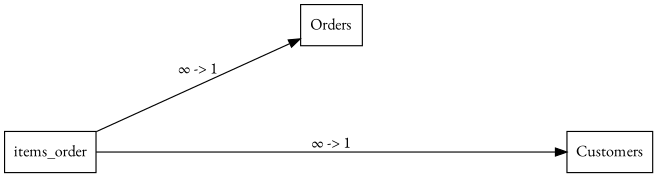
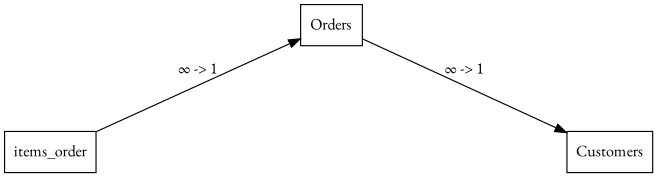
edge "items_order" -> "Customers": now "Orders" -> "Customers"
